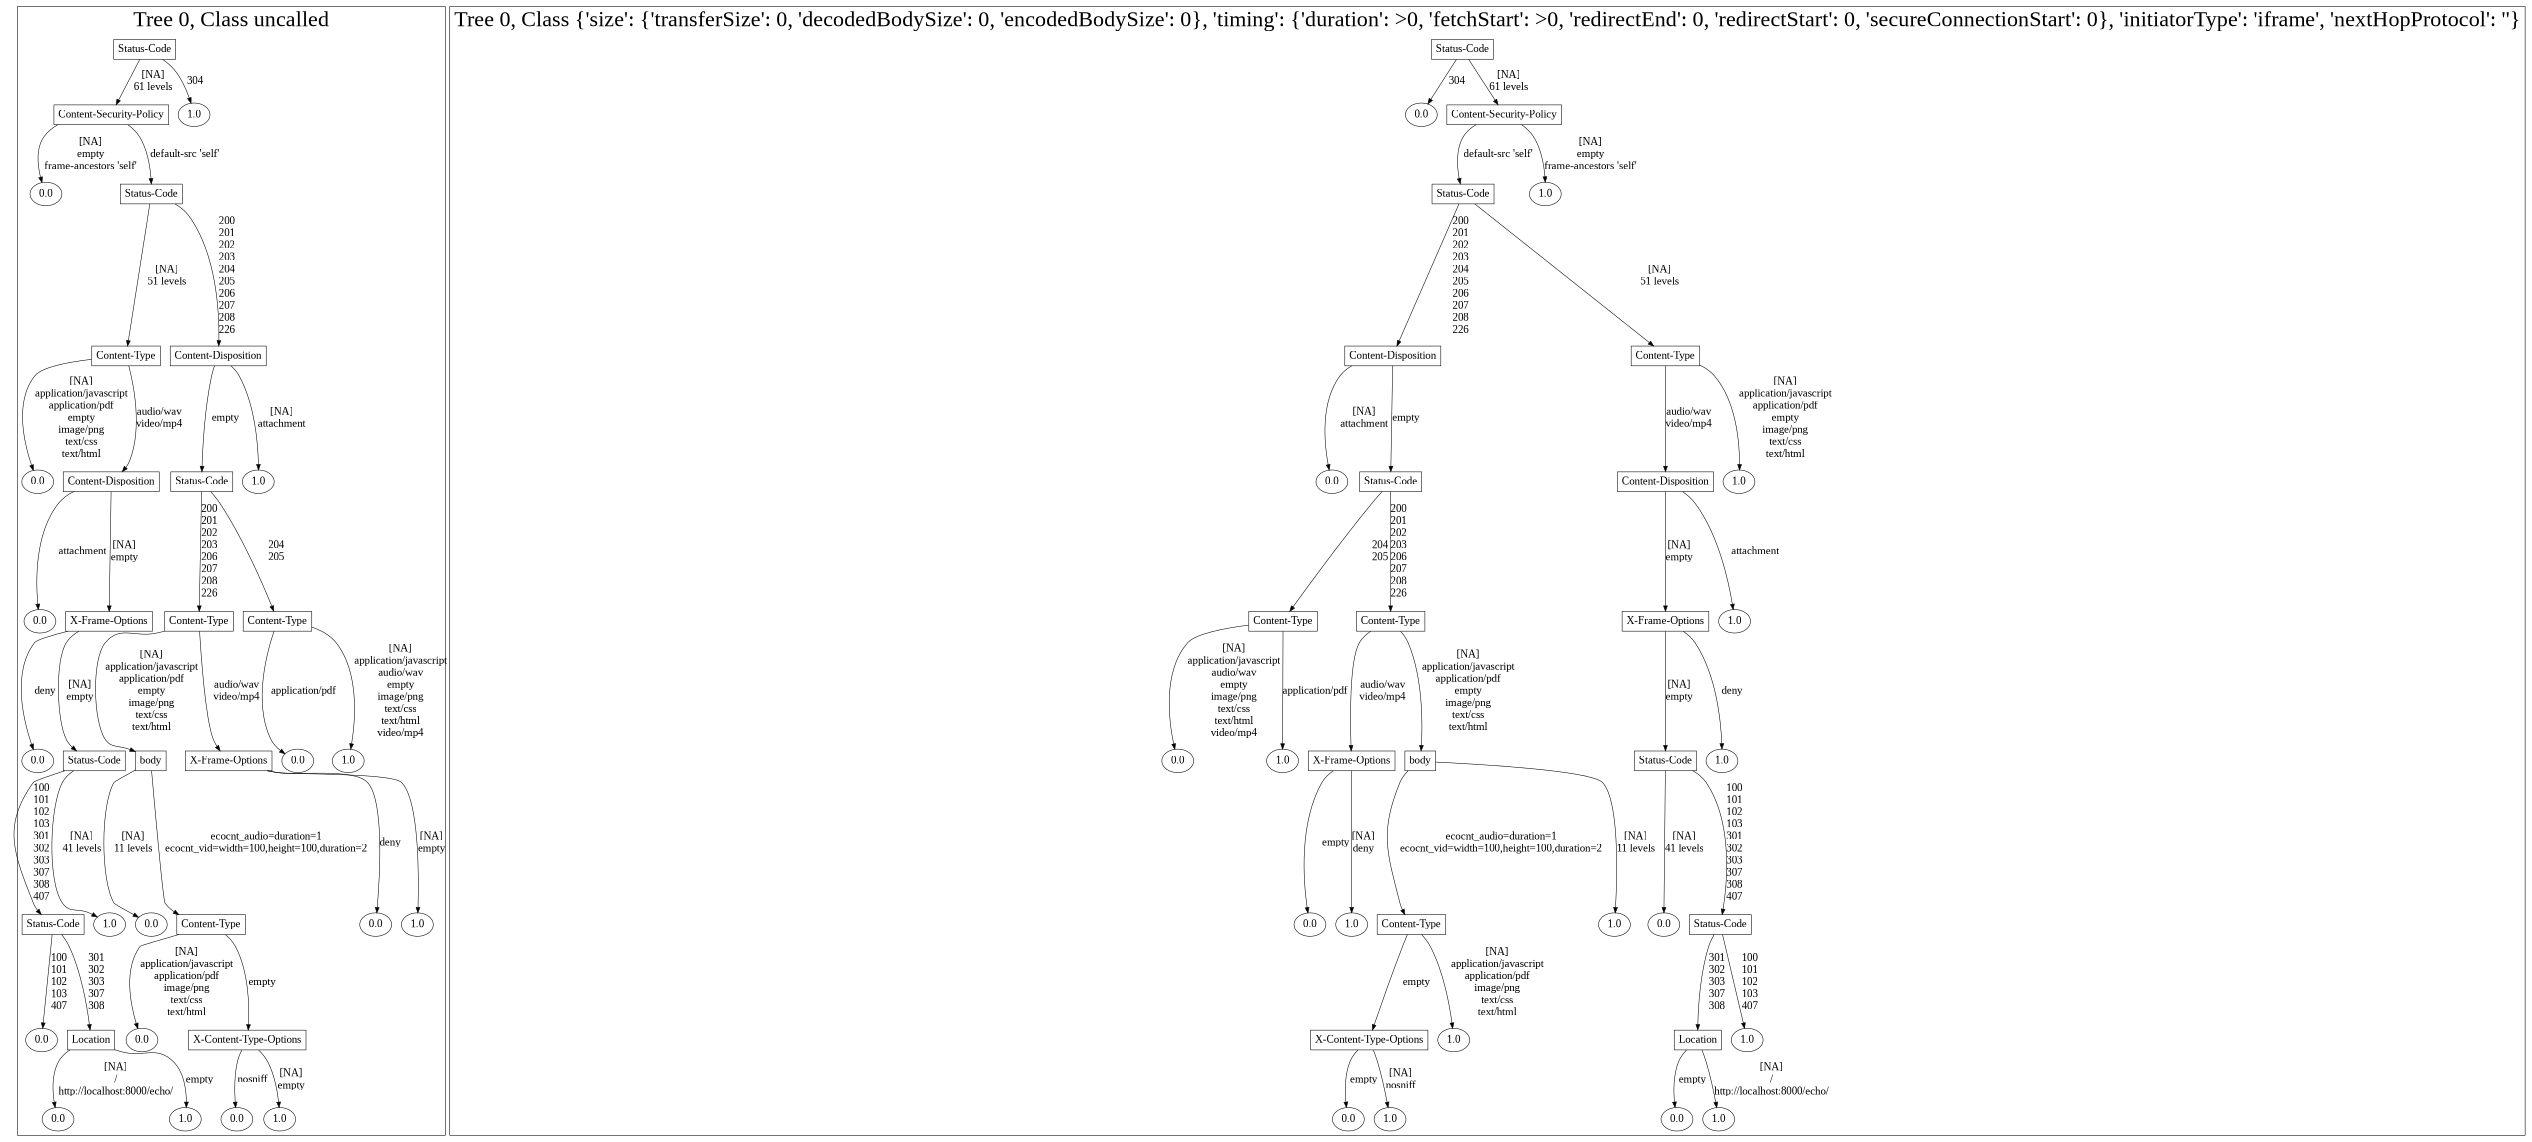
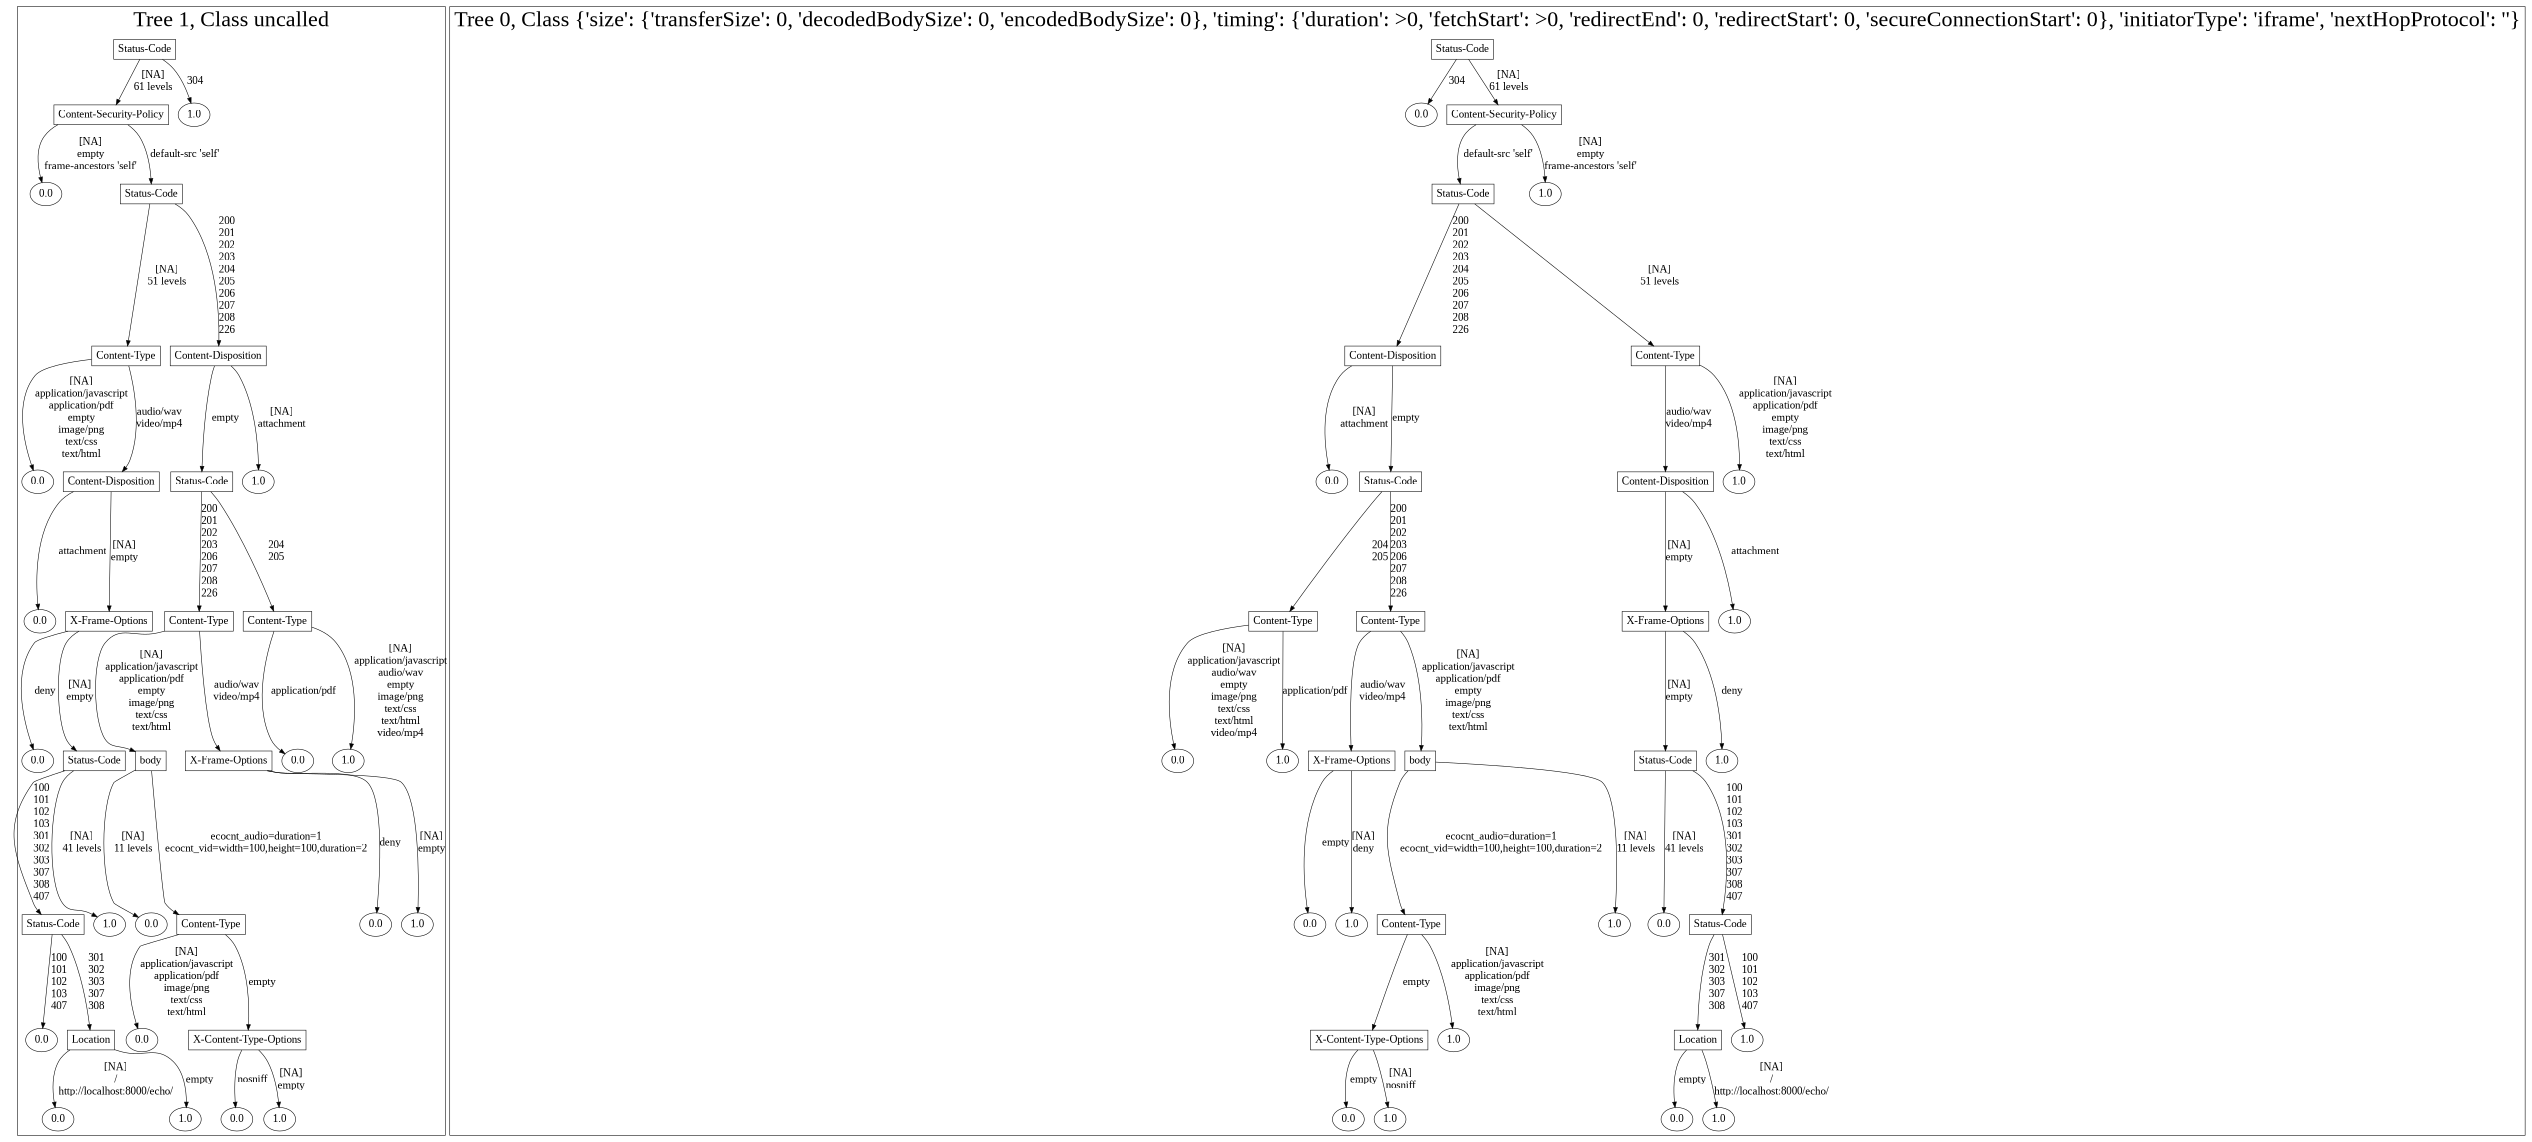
cluster "Tree 0, Class uncalled": label "Tree 0, Class uncalled" -> "Tree 1, Class uncalled"
